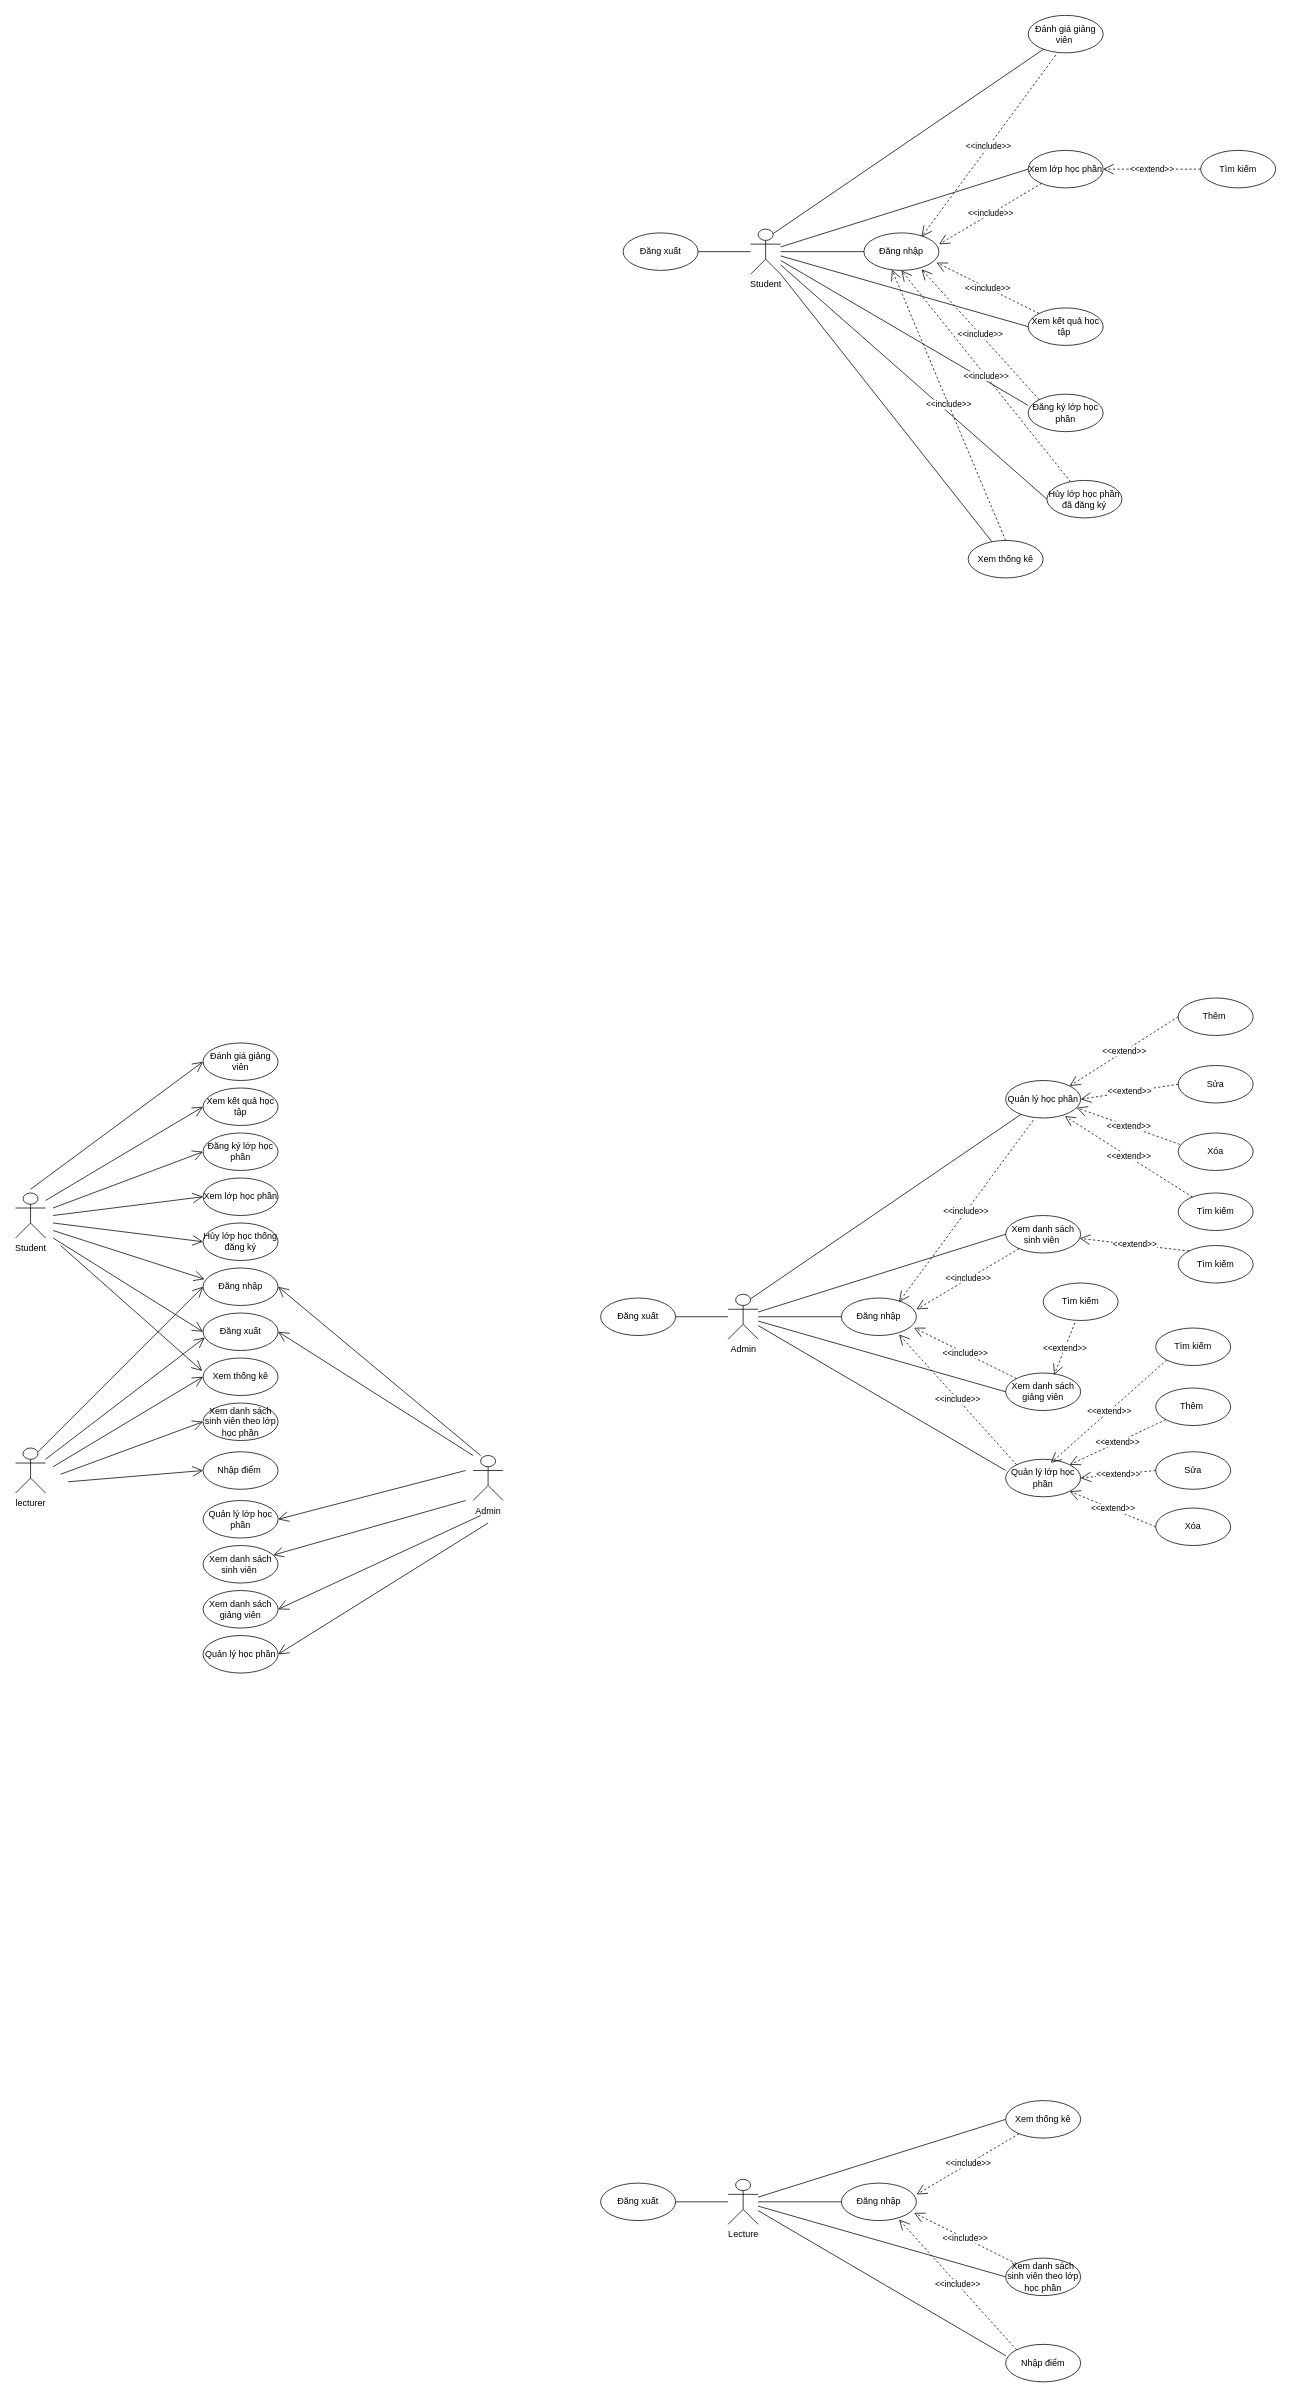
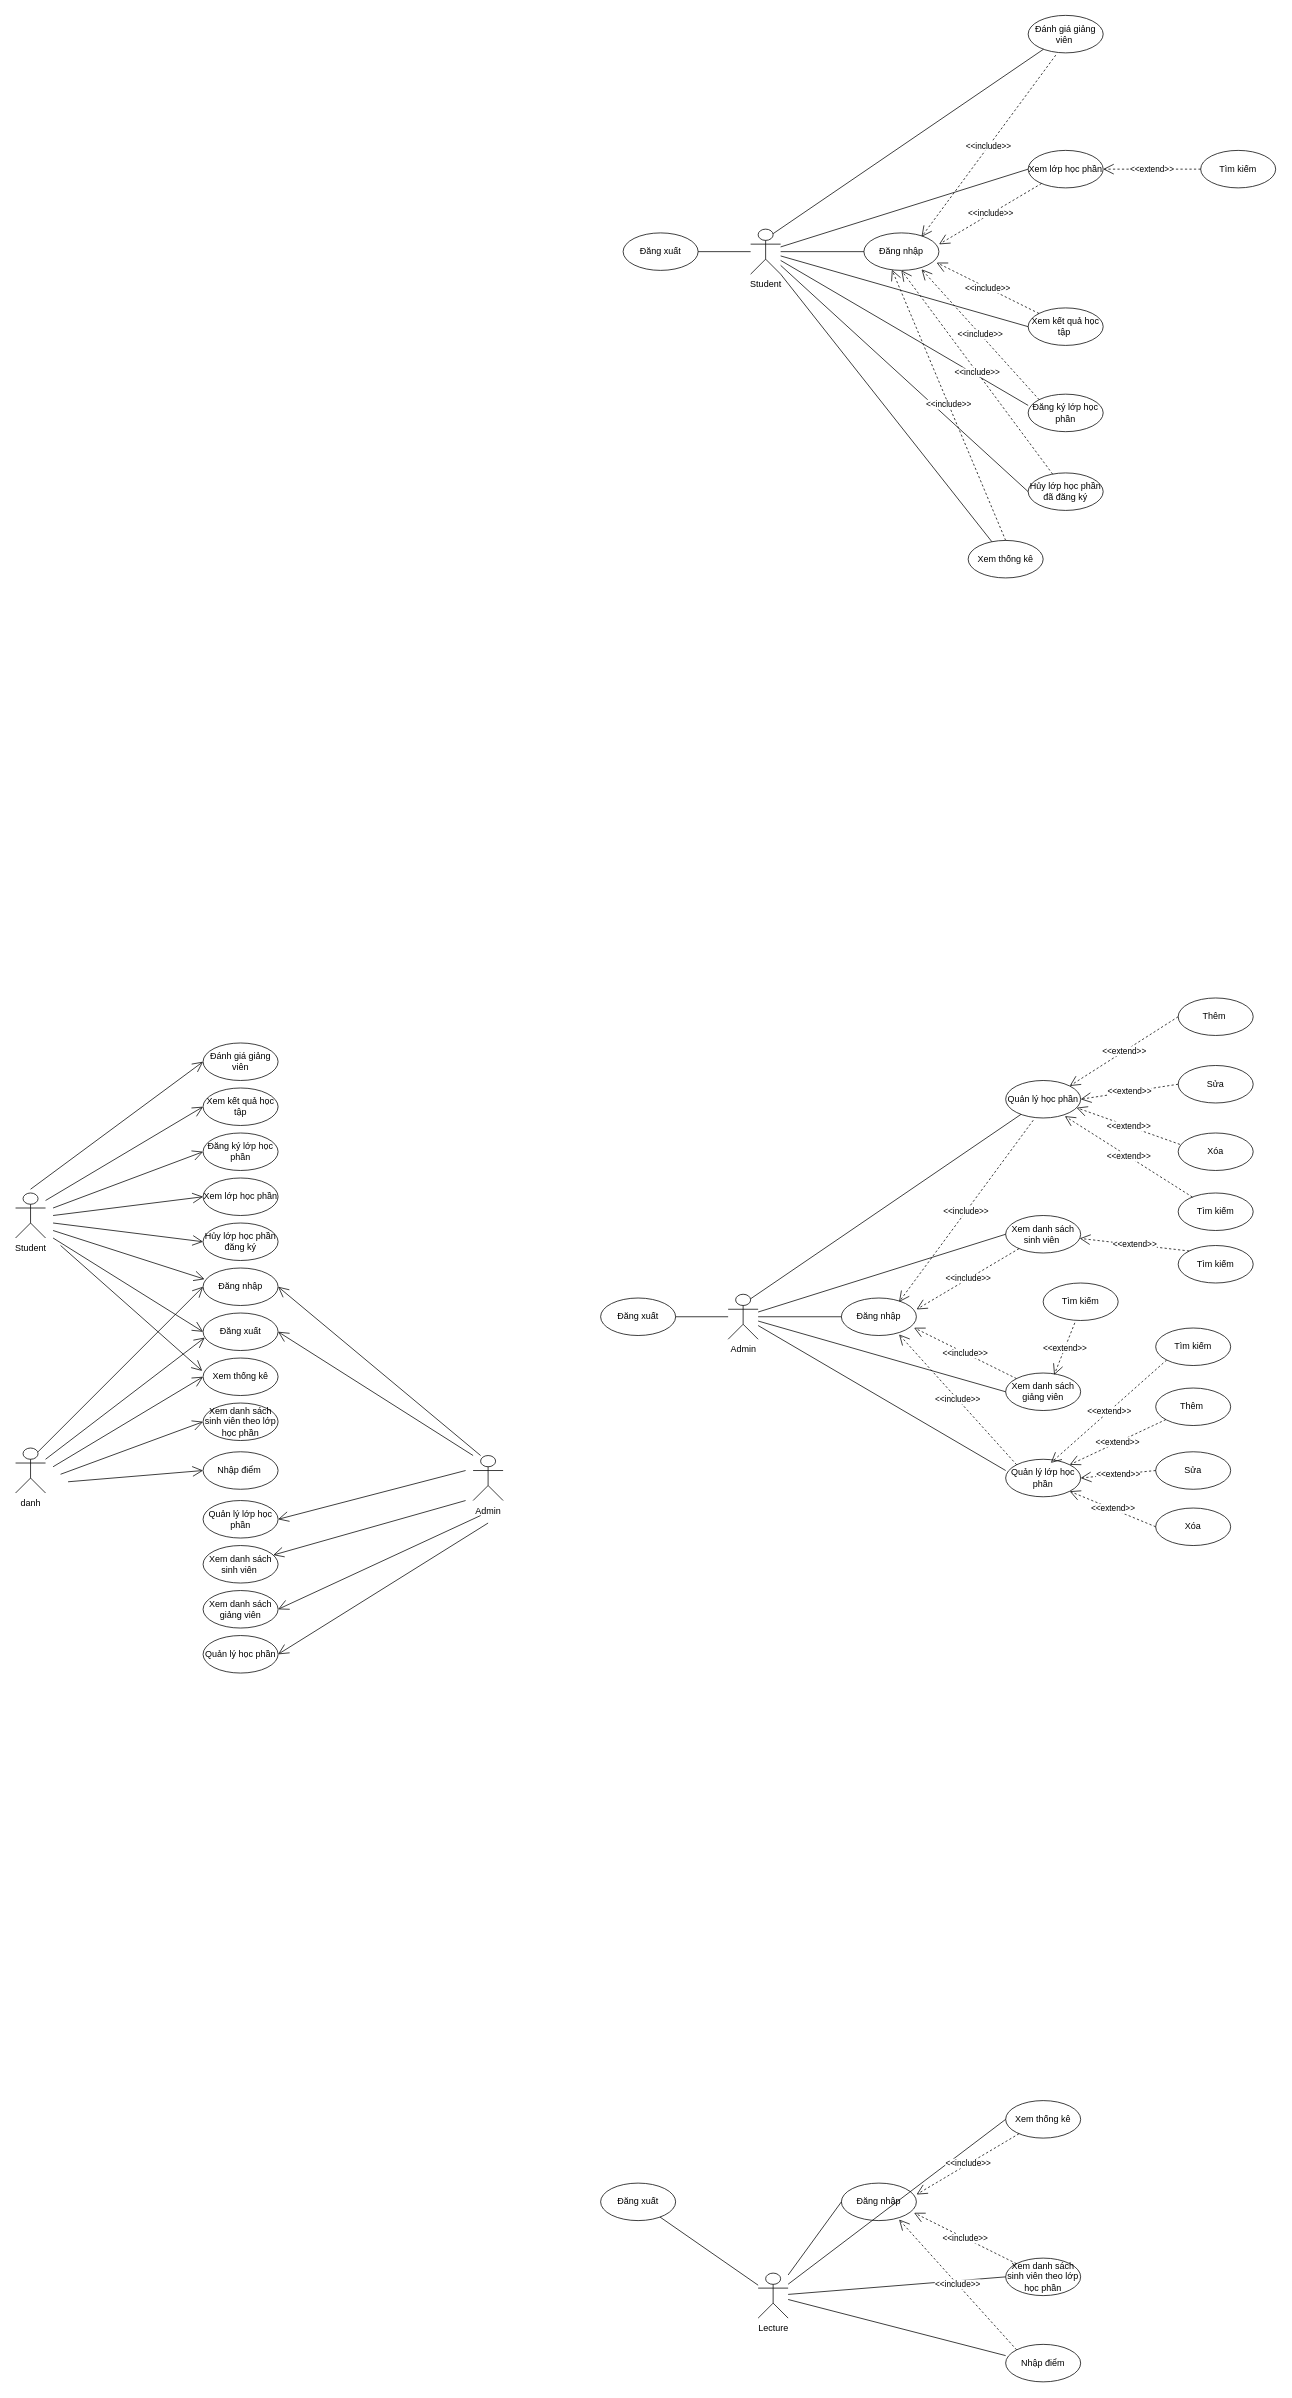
node "Hủy lớp học phần đã đăng ký": moved (1084, 499) -> (1065, 492)
node "Hủy lớp học thống đăng ký": label "Hủy lớp học thống đăng ký" -> "Hủy lớp học phần đăng ký"
node "lecturer": label "lecturer" -> "danh"
node "Lecture": moved (743, 2202) -> (773, 2295)
